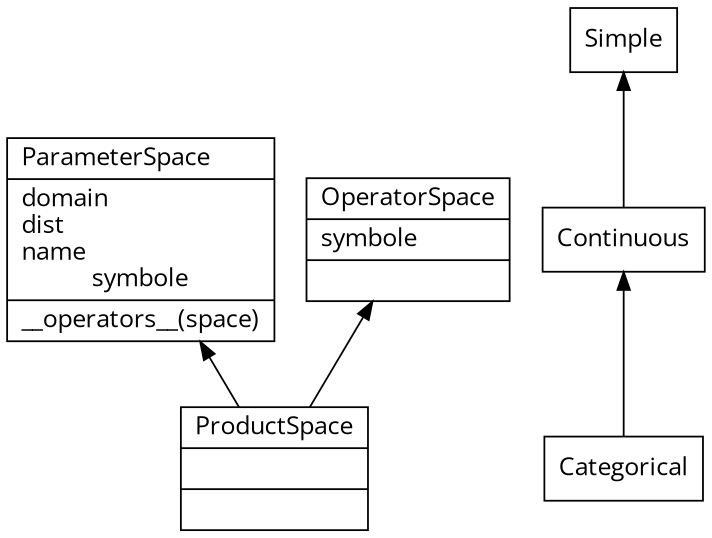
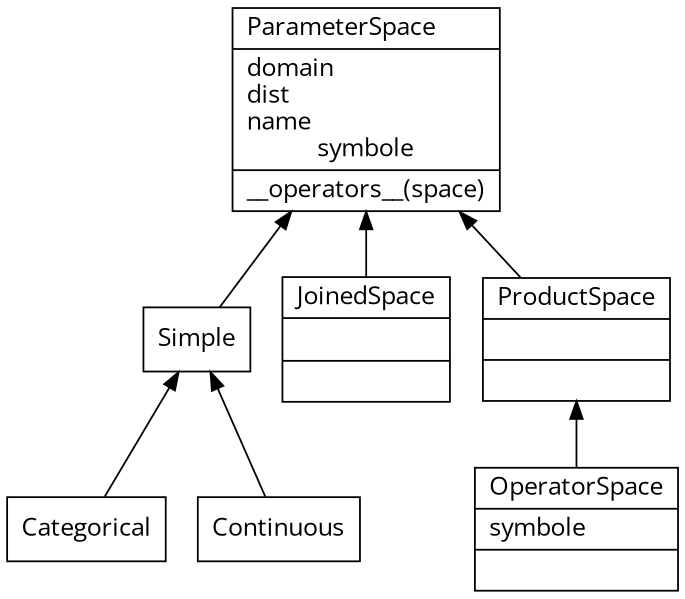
edge "Simple" -> "ParameterSpace": added
node "JoinedSpace": added
edge "ProductSpace" -> "OperatorSpace": reversed
edge "Categorical" -> "Continuous": now "Categorical" -> "Simple"
